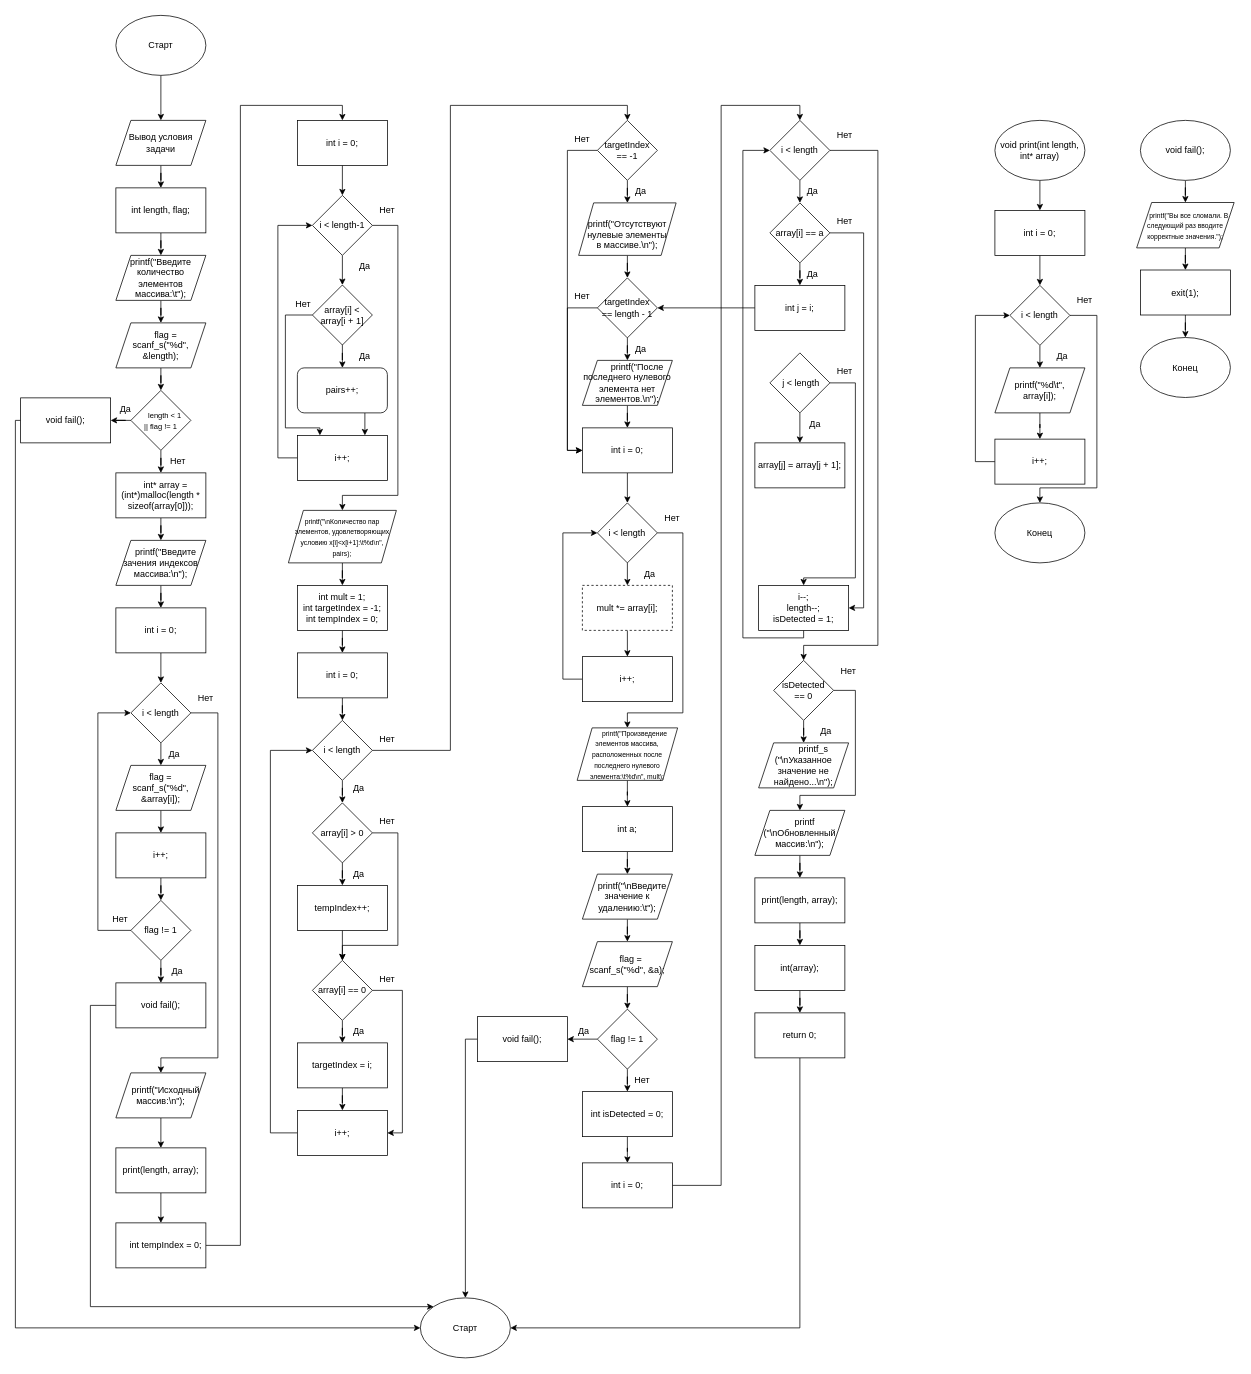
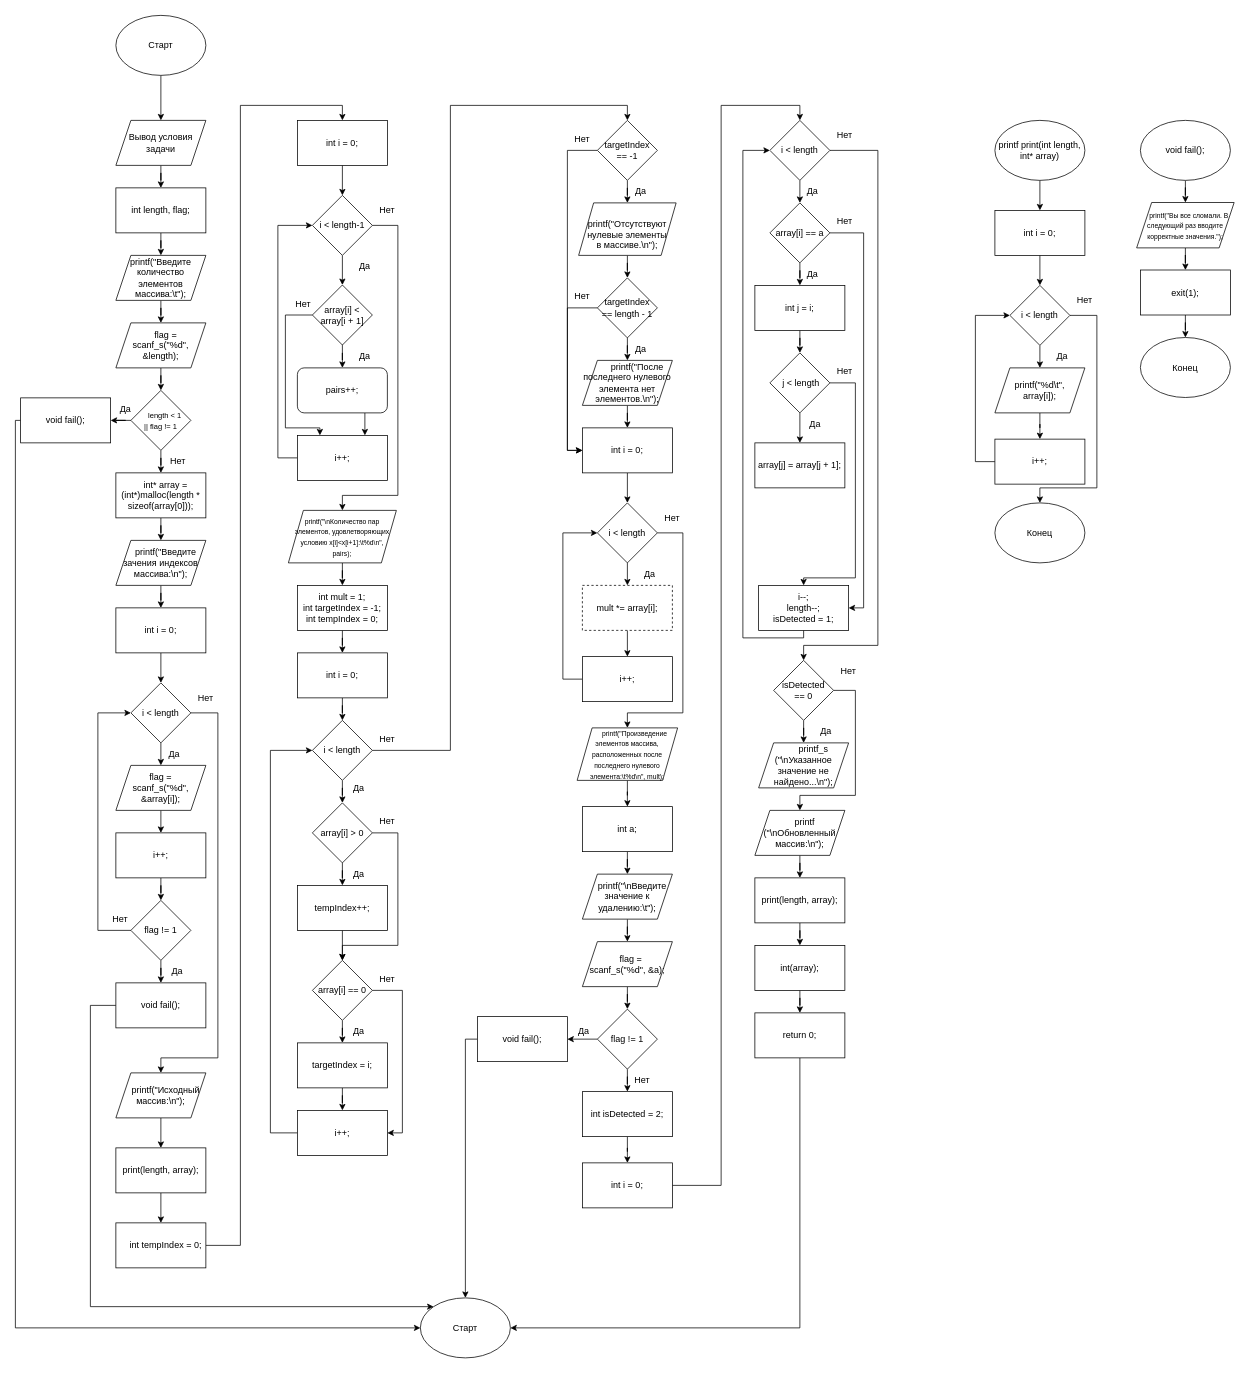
node "void print(int length, int* array)": label "void print(int length, int* array)" -> "printf print(int length, int* array)"
edge "int j = i;" -> "targetIndex == length - 1": now "int j = i;" -> "j < length"
node "int isDetected = 0;": label "int isDetected = 0;" -> "int isDetected = 2;"
